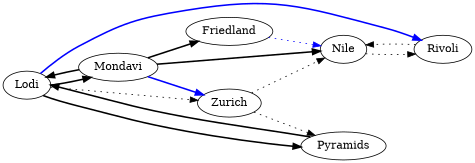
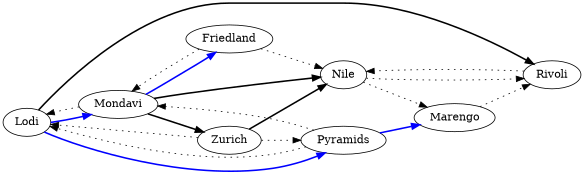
edge "Lodi" -> "Rivoli": color blue -> black
edge "Friedland" -> "Nile": color blue -> black
edge "Mondavi" -> "Friedland": color black -> blue
edge "Friedland" -> "Mondavi": added
edge "Mondavi" -> "Lodi": style bold -> dotted
edge "Zurich" -> "Nile": style dotted -> bold
edge "Lodi" -> "Mondavi": color black -> blue
edge "Mondavi" -> "Zurich": color blue -> black
edge "Lodi" -> "Zurich": reversed
edge "Pyramids" -> "Mondavi": added
edge "Pyramids" -> "Lodi": style bold -> dotted
node "Marengo": added
edge "Lodi" -> "Pyramids": color black -> blue
